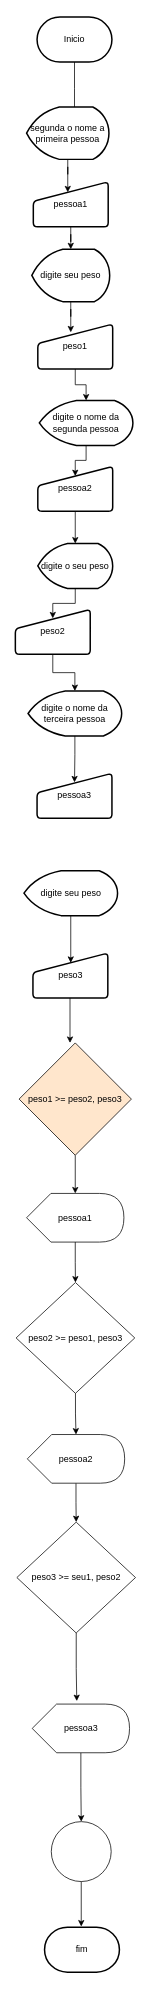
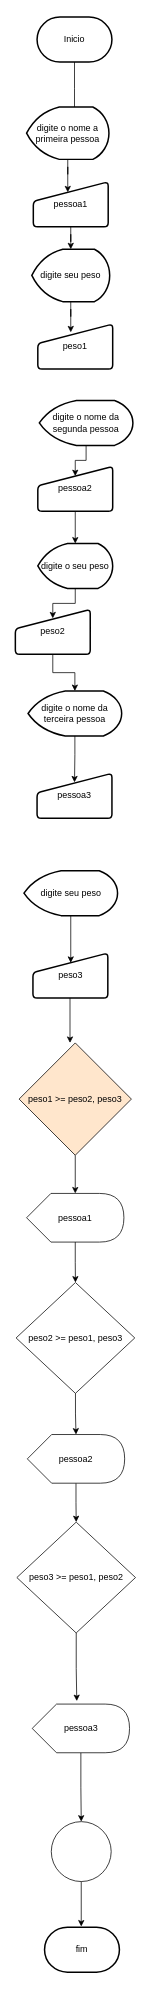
node "segunda o nome a primeira pessoa": label "segunda o nome a primeira pessoa" -> "digite o nome a primeira pessoa"
edge "peso1" -> "digite o nome da segunda pessoa": removed
node "peso3 >= seu1, peso2": label "peso3 >= seu1, peso2" -> "peso3 >= peso1, peso2"
